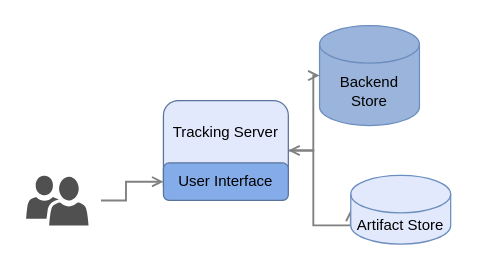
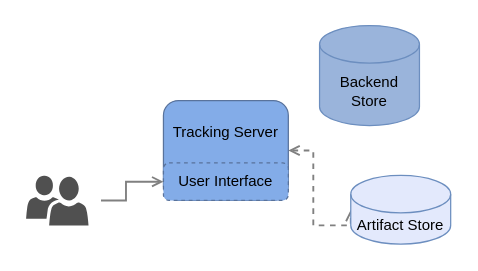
edge "Tracking Server" -> "Backend Store": removed
node "Tracking Server": fillcolor #e3e9fc -> #83ace8
node "User Interface": style solid -> dashed
edge "Tracking Server" -- "Artifact Store": style solid -> dashed
